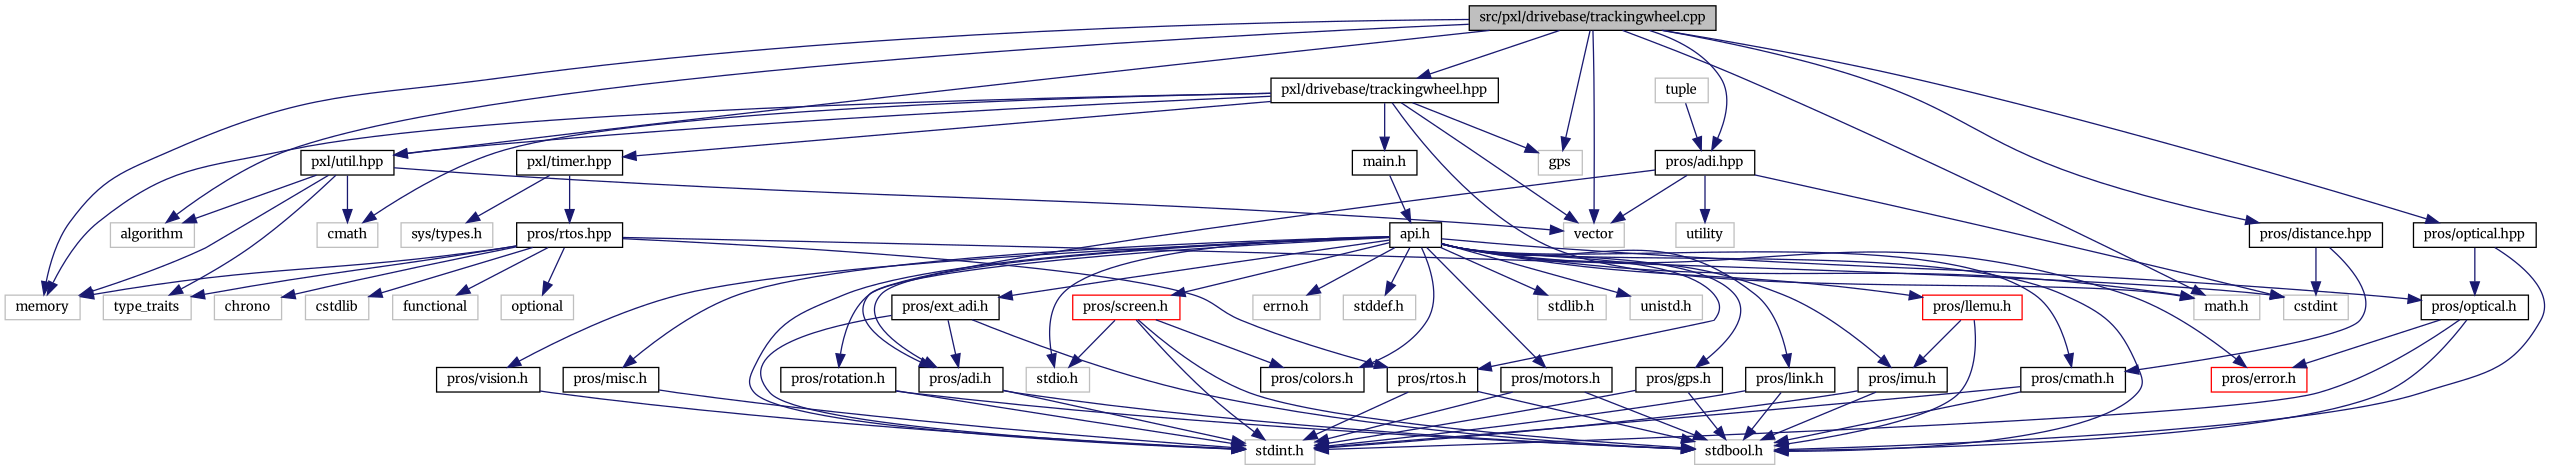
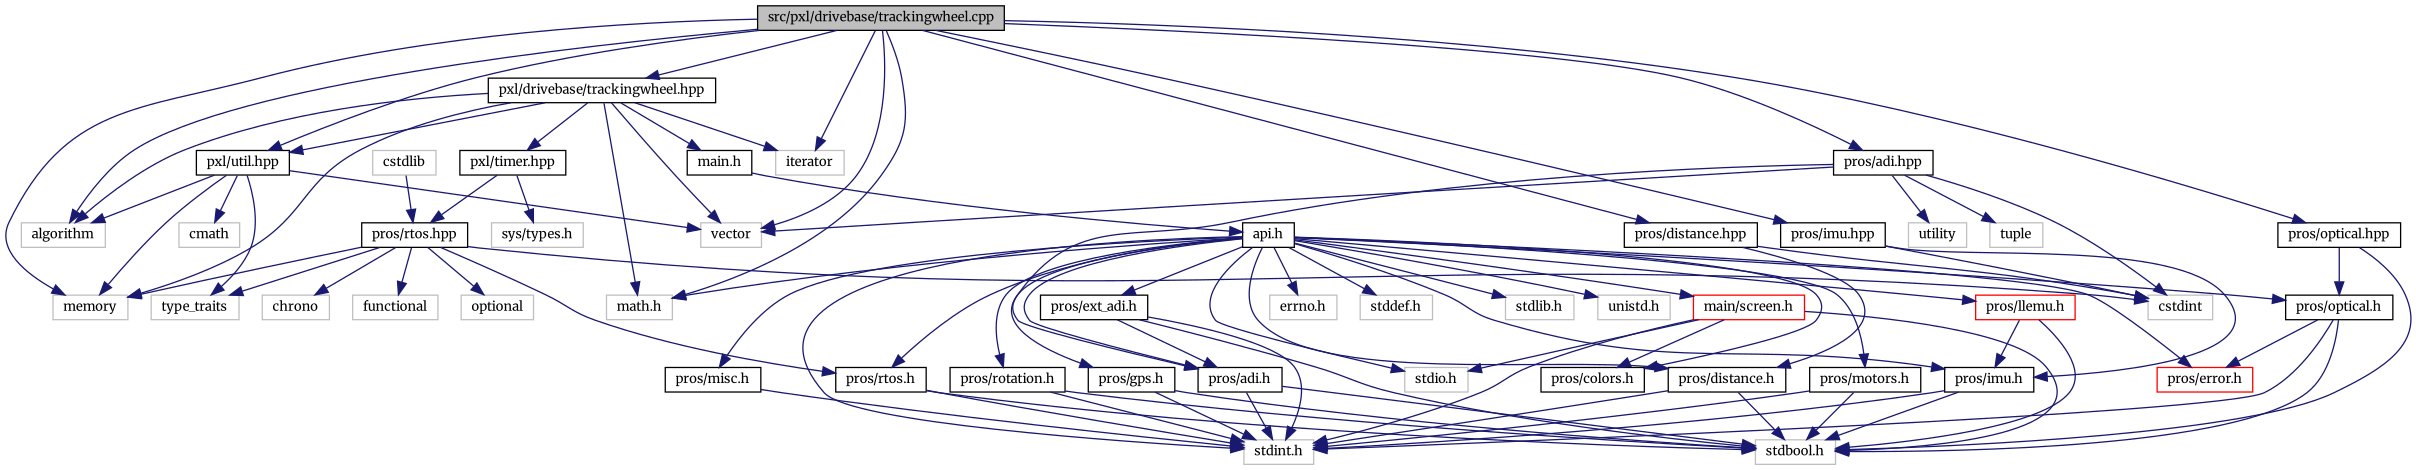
edge "pxl/drivebase/trackingwheel.hpp" -> "cmath": now "pxl/drivebase/trackingwheel.hpp" -> "algorithm"
edge "tuple" -> "pros/adi.hpp": reversed
node "gps": label "gps" -> "iterator"
node "pros/imu.hpp": added
edge "pros/rtos.hpp" -> "cstdlib": reversed
edge "api.h" -> "stdbool.h": removed
node "pros/screen.h": label "pros/screen.h" -> "main/screen.h"
node "pros/vision.h": removed
node "pros/link.h": removed
node "pros/cmath.h": label "pros/cmath.h" -> "pros/distance.h"
